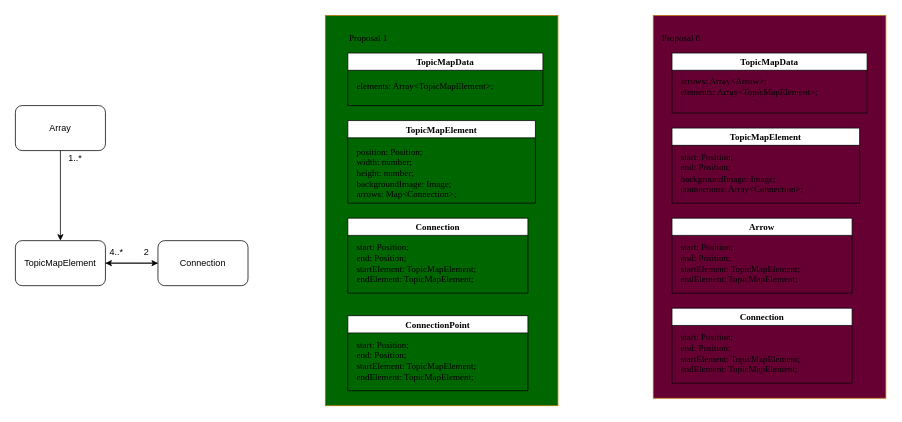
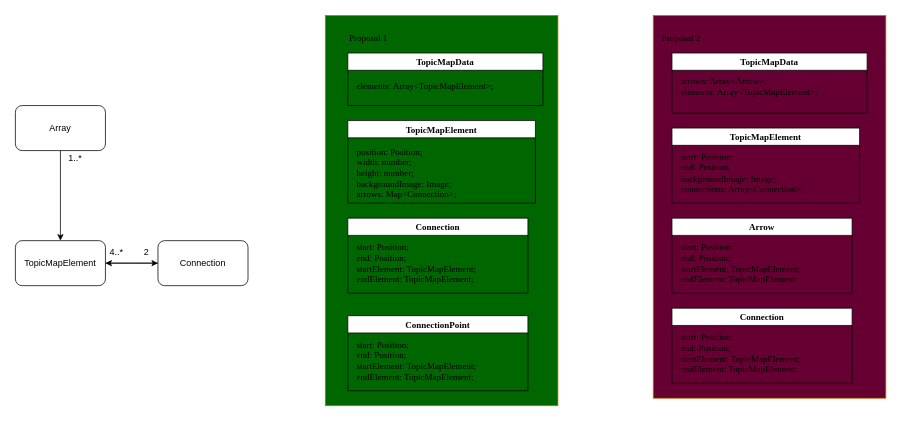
node "Proposal 8": label "Proposal 8" -> "Proposal 2"
